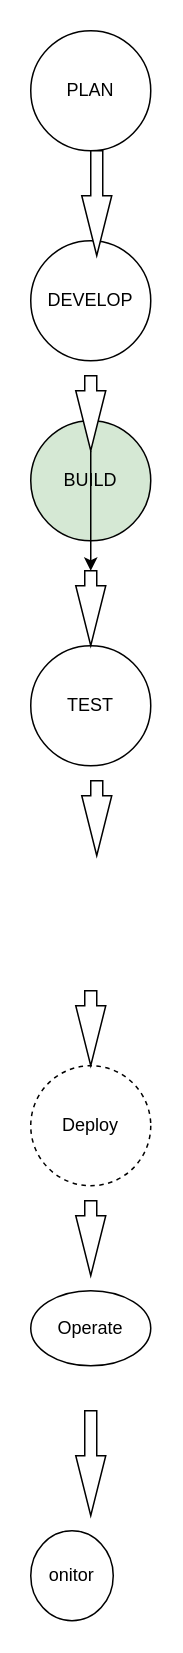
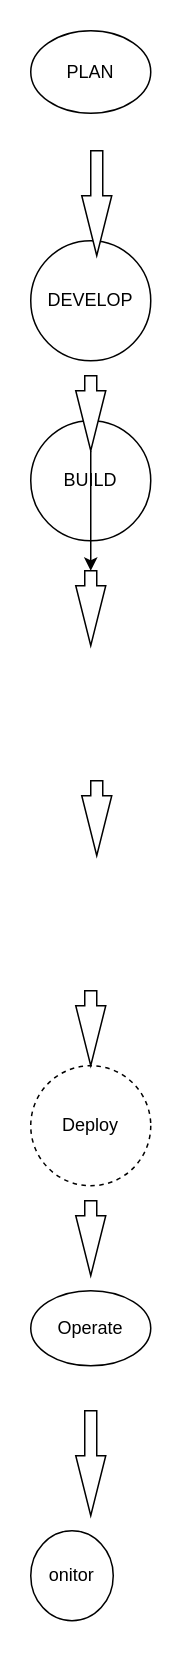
node "PLAN": size 120x120 -> 120x83
node "BUILD": fillcolor #d5e8d4 -> #ffffff
node "TEST": removed
